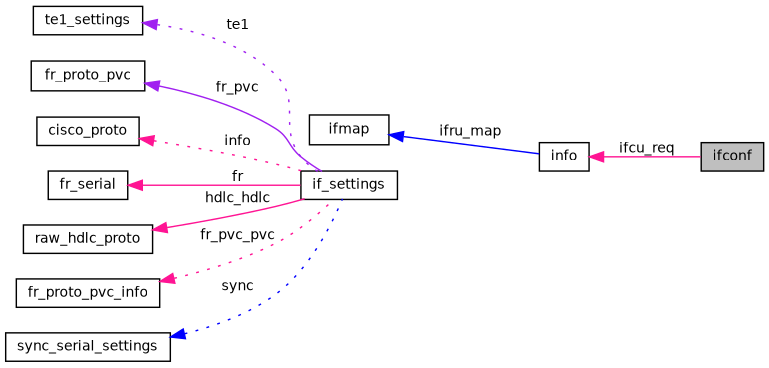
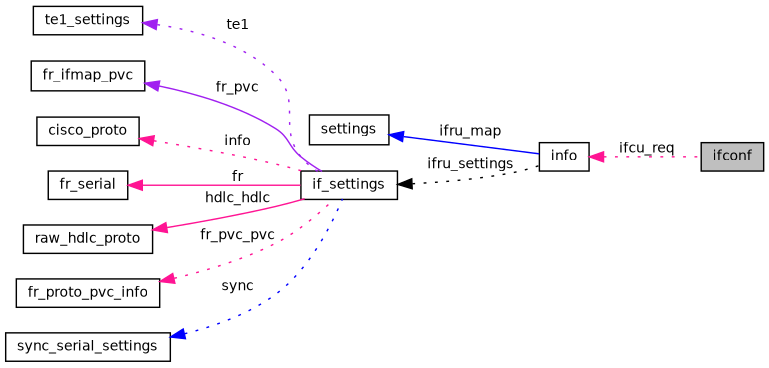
node "fr_proto_pvc": label "fr_proto_pvc" -> "fr_ifmap_pvc"
node "ifmap": label "ifmap" -> "settings"
edge "ifconf" -> "info": style solid -> dotted
edge "info" -> "if_settings": added, label "ifru_settings"
